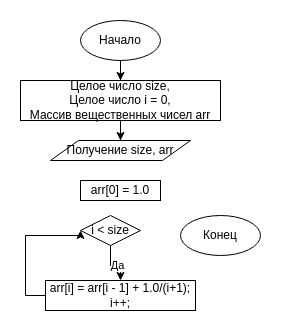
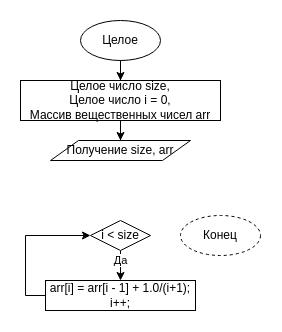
node "Начало": label "Начало" -> "Целое"
node "arr[0] = 1.0": removed
node "i < size": moved (111, 231) -> (121, 236)
node "Конец": style solid -> dashed
